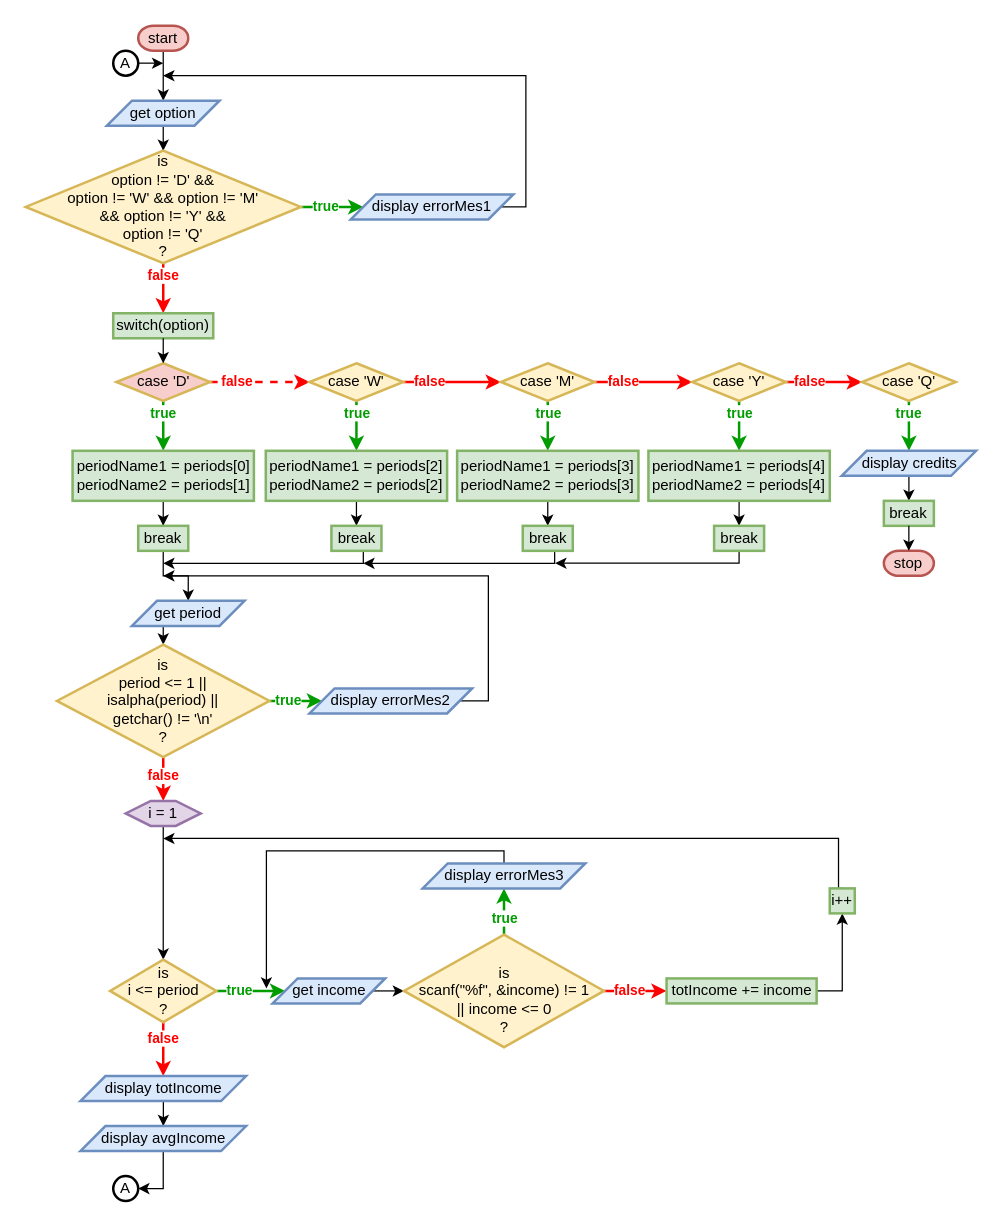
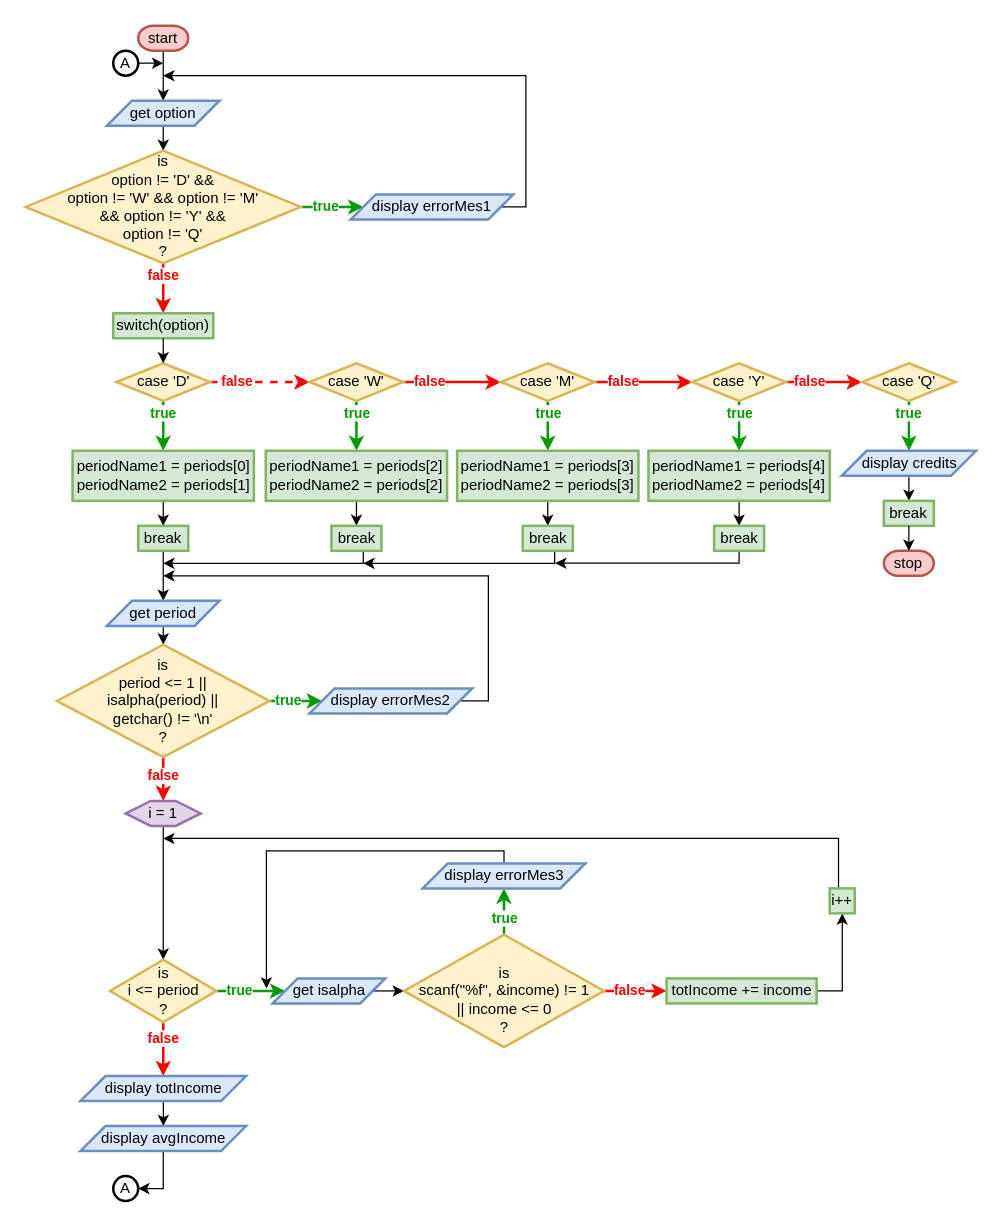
node "case 'D'": fillcolor #f8cecc -> #fff2cc
node "get period": moved (188, 613) -> (163, 613)
node "get income": label "get income" -> "get isalpha"
